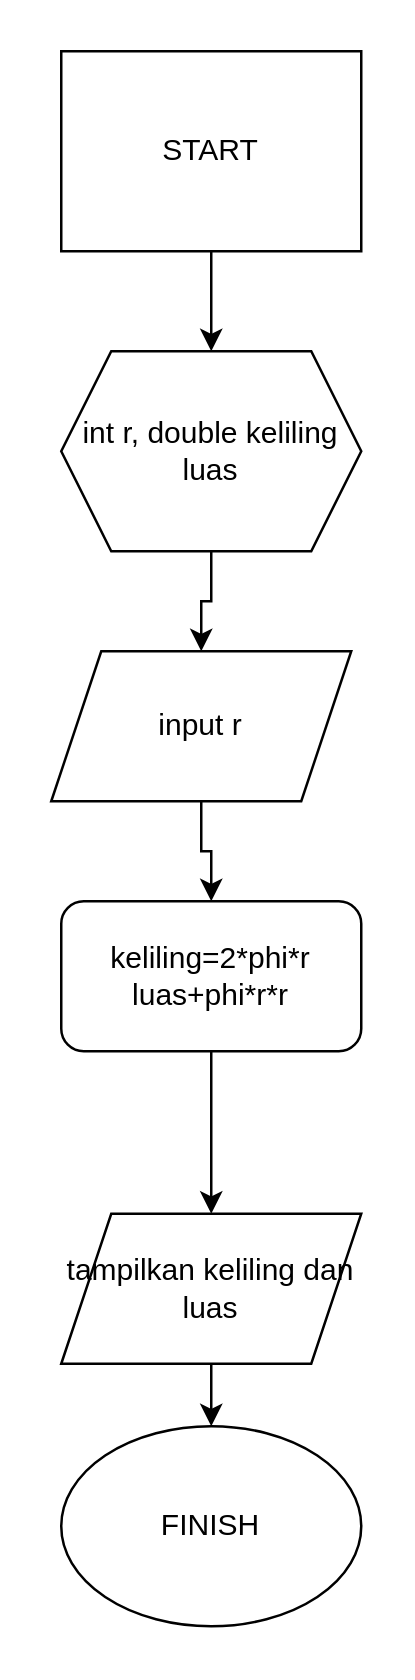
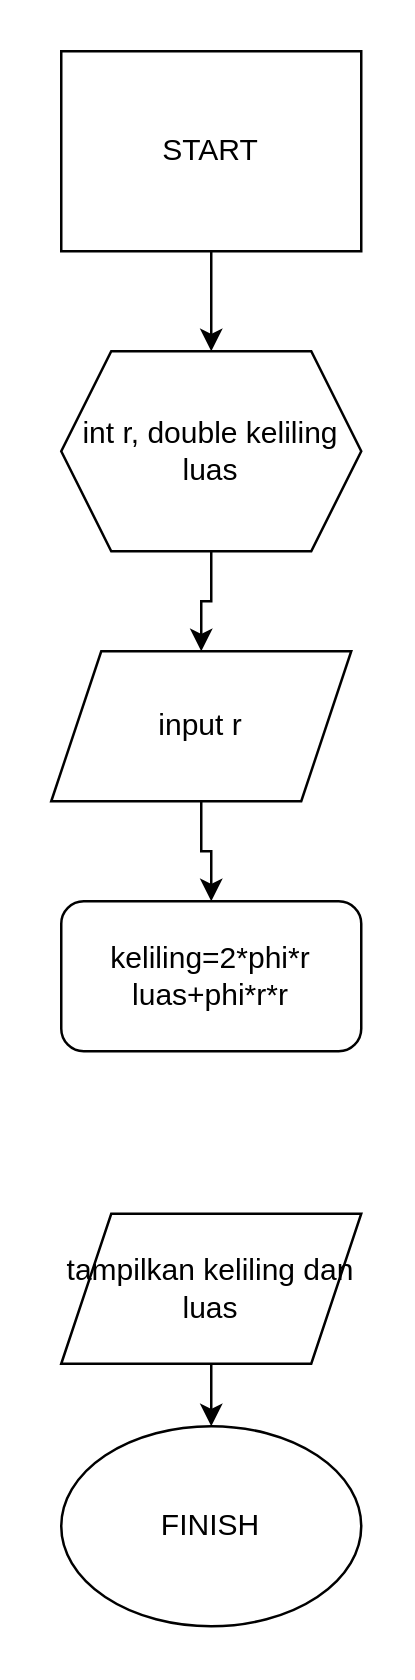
edge "keliling=2*phi*r luas+phi*r*r" -> "tampilkan keliling dan luas": removed
